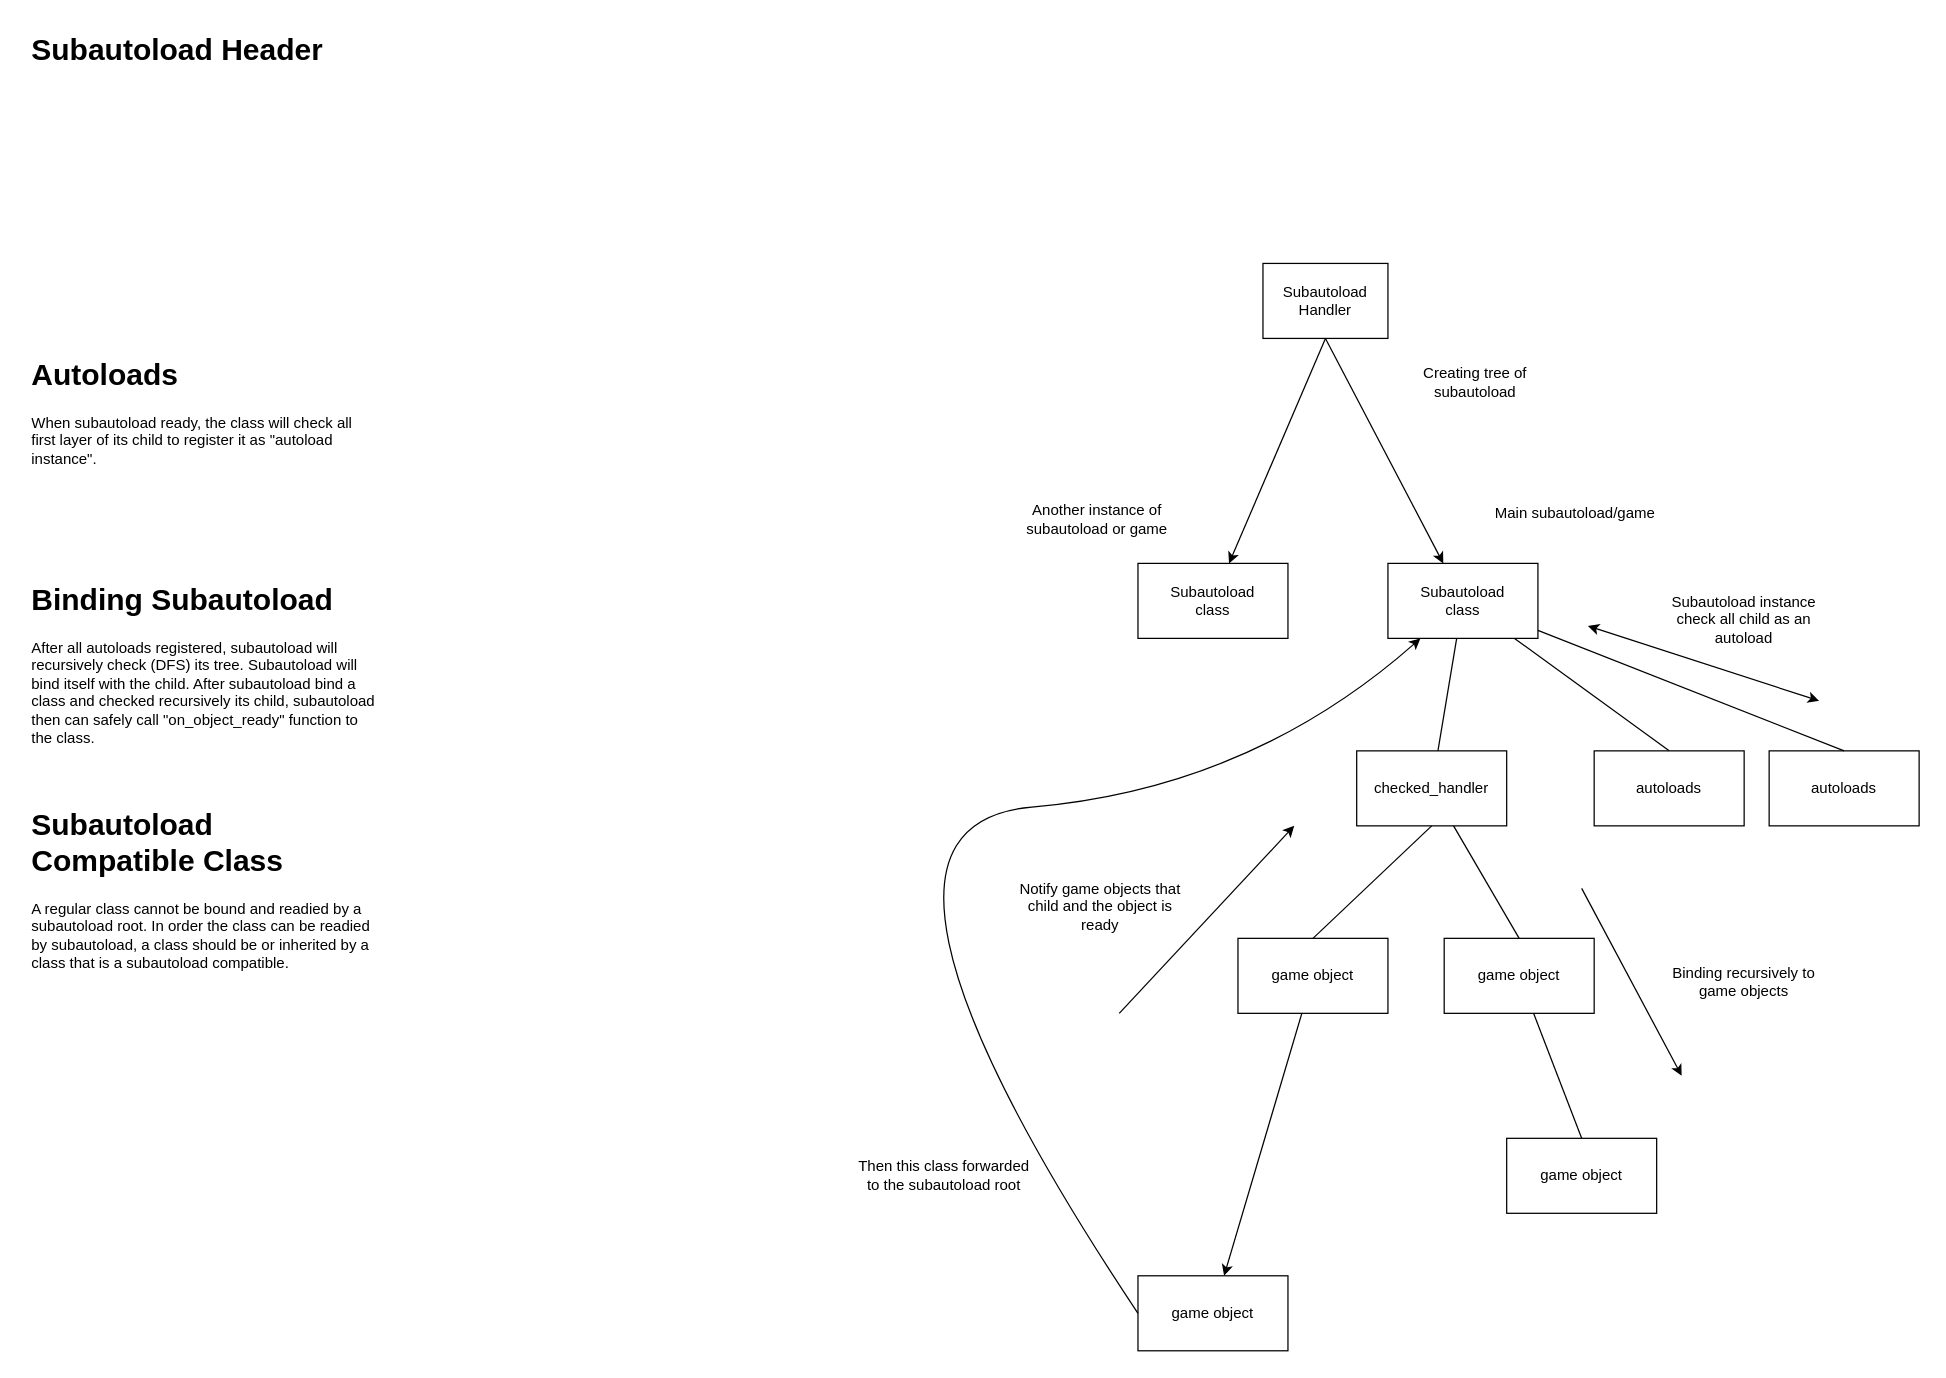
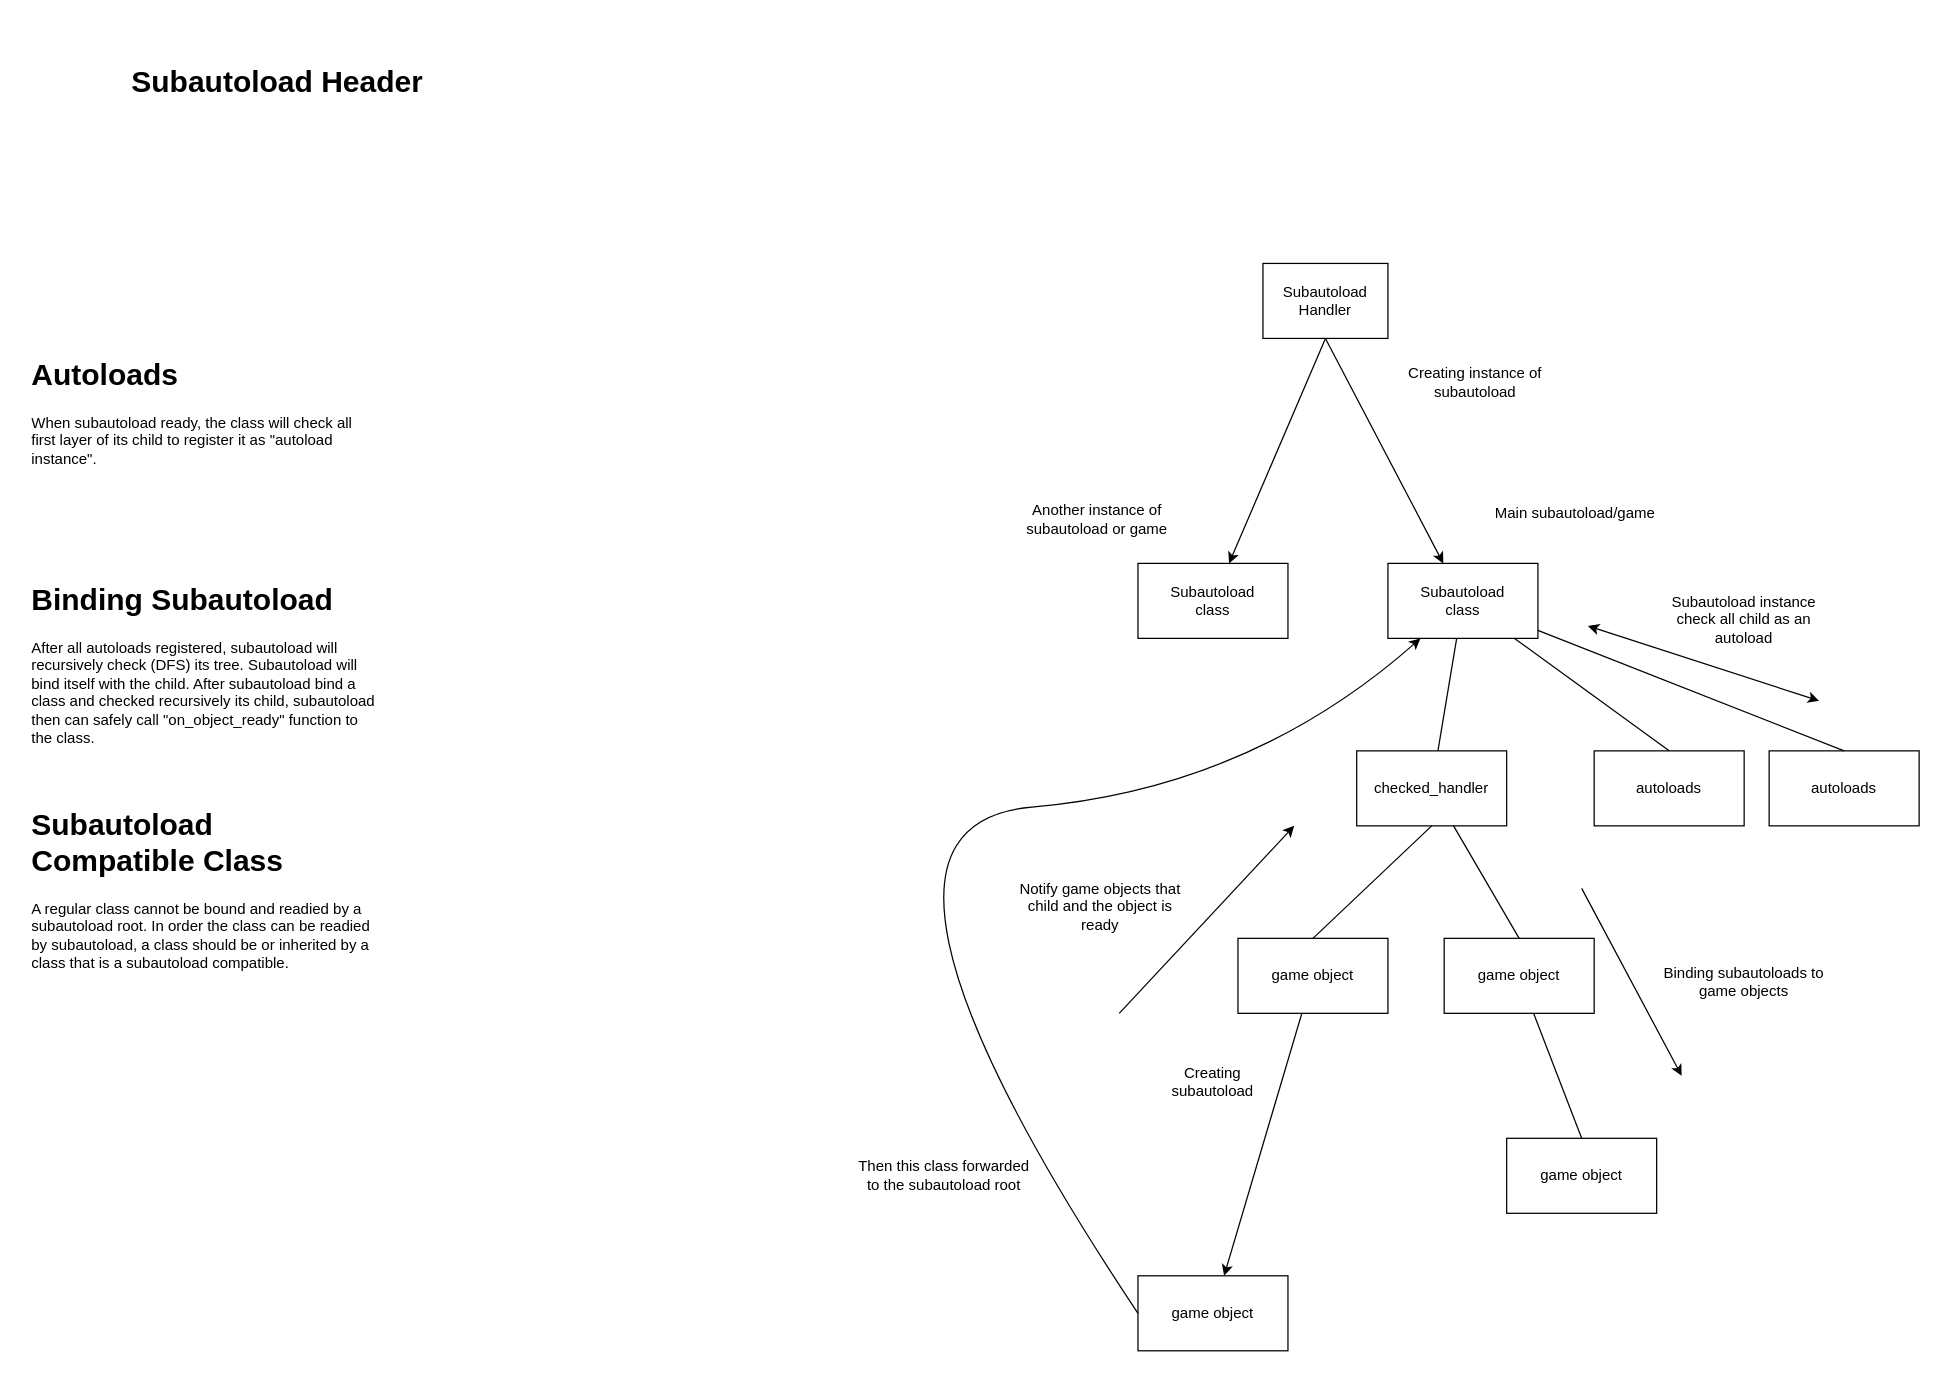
node "Subautoload Header": moved (204, 101) -> (304, 132)
node "Creating tree of subautoload": label "Creating tree of subautoload" -> "Creating instance of subautoload"
node "Binding recursively to game objects": label "Binding recursively to game objects" -> "Binding subautoloads to game objects"
node "Creating subautoload": added
